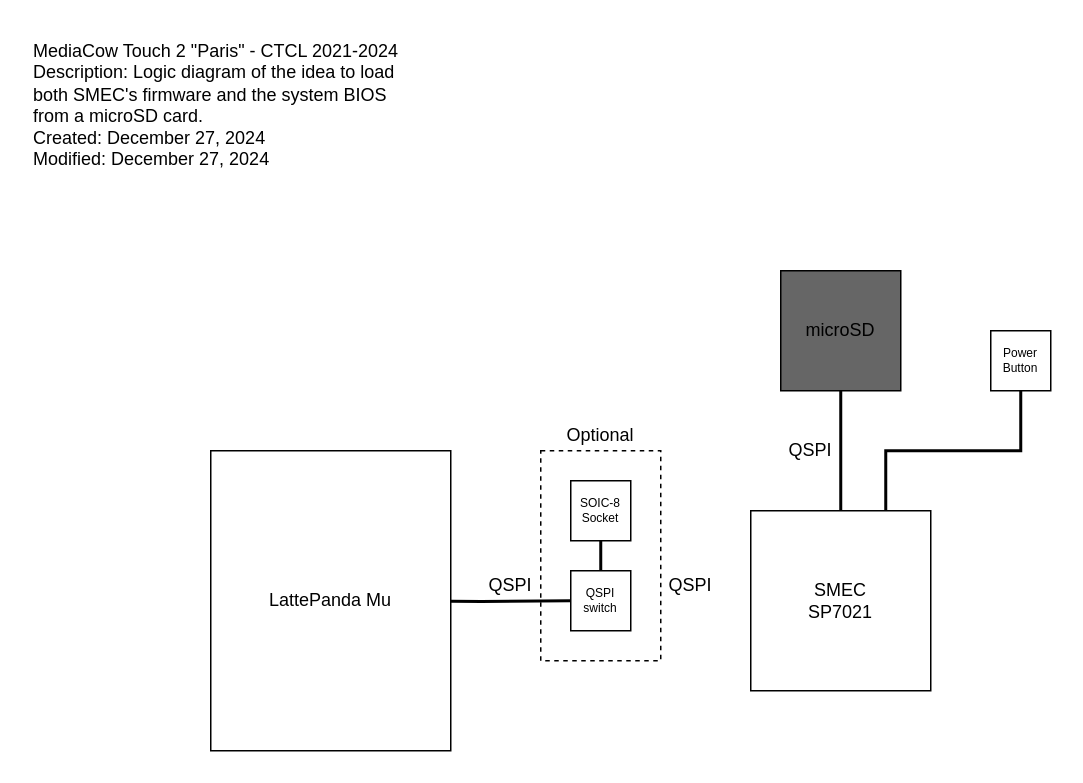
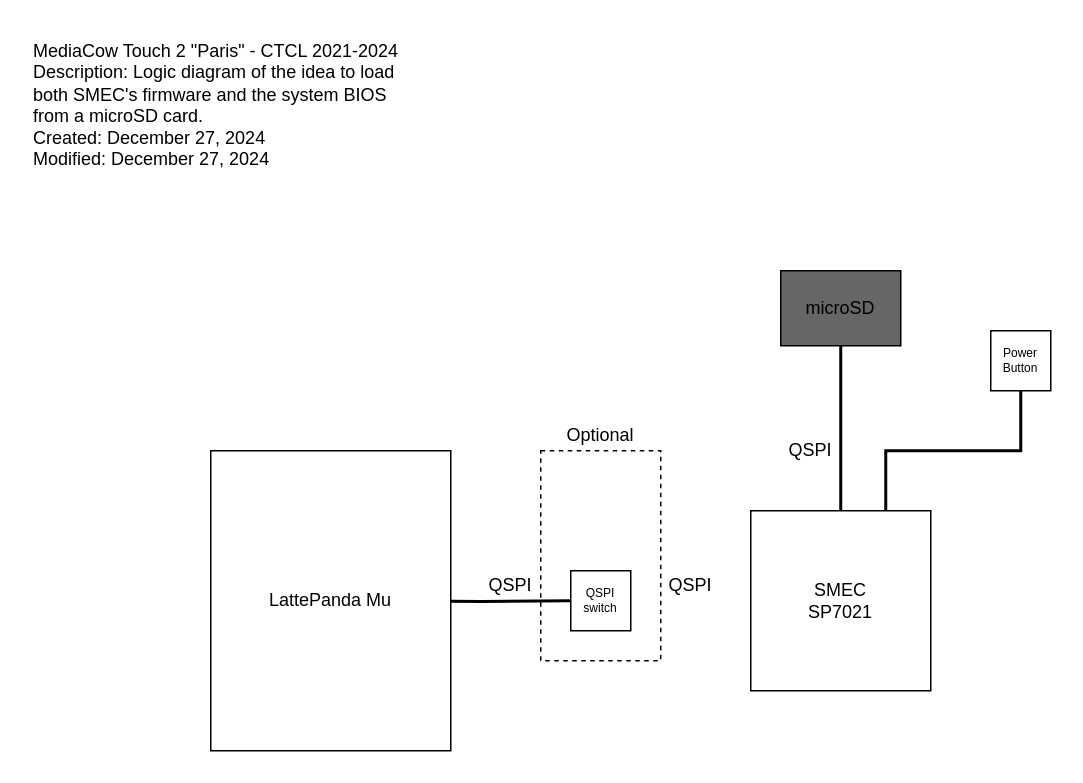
node "microSD": size 120x120 -> 120x75
node "SOIC-8Socket": removed
edge "SOIC-8Socket" -- "QSPIswitch": removed
